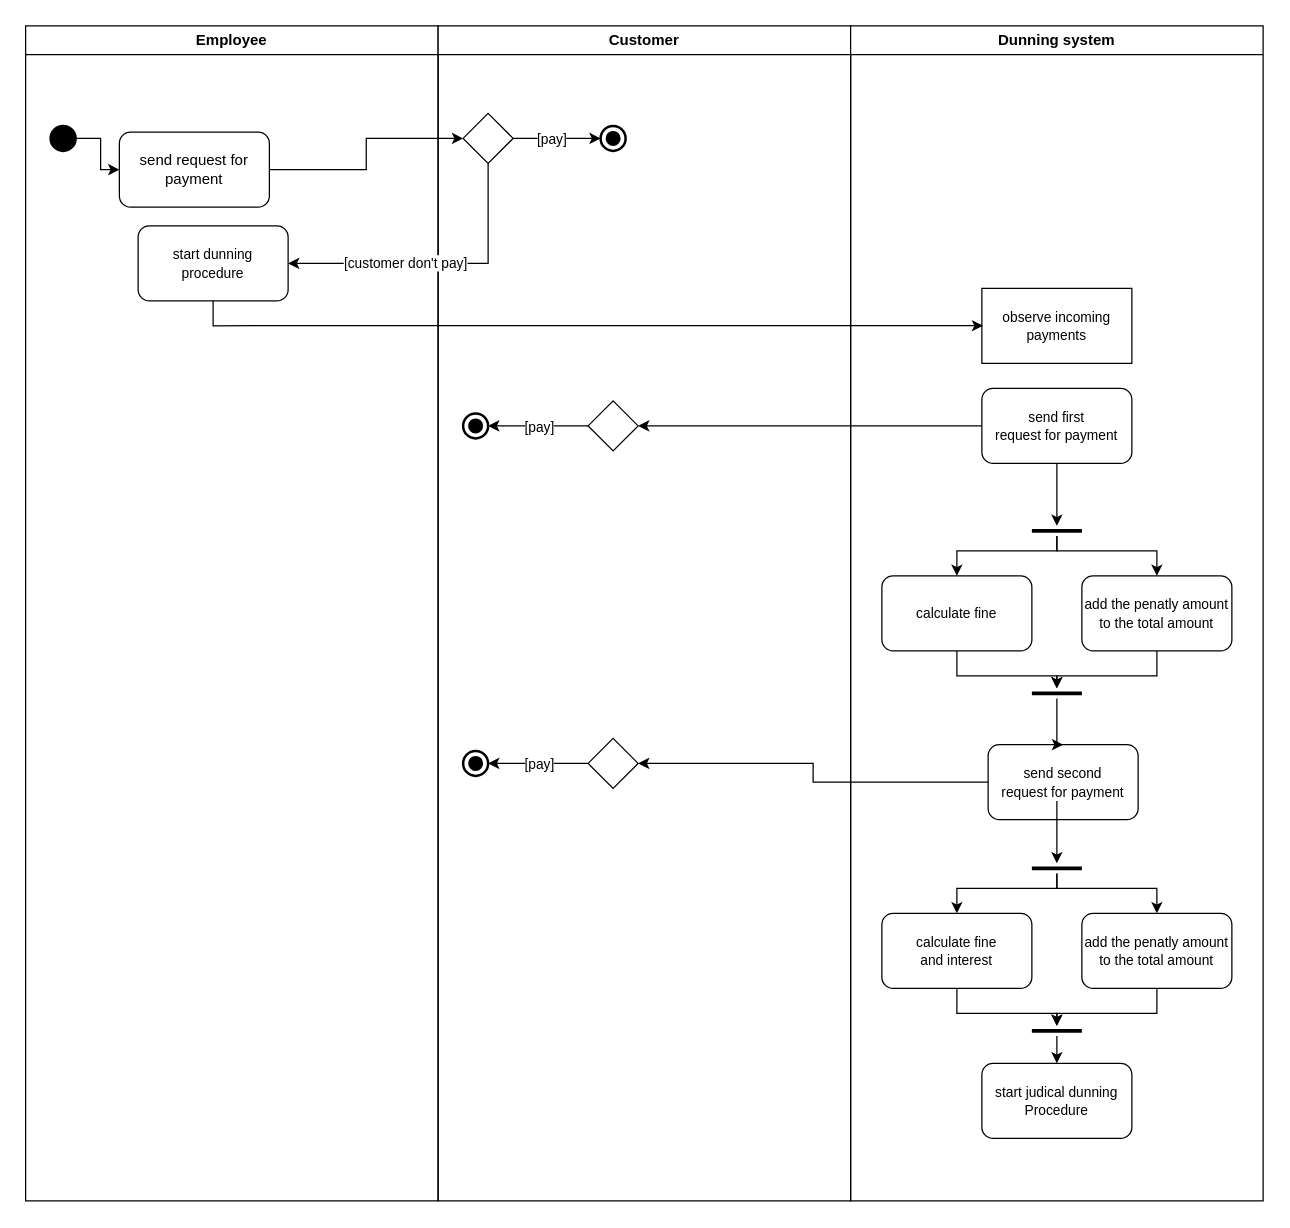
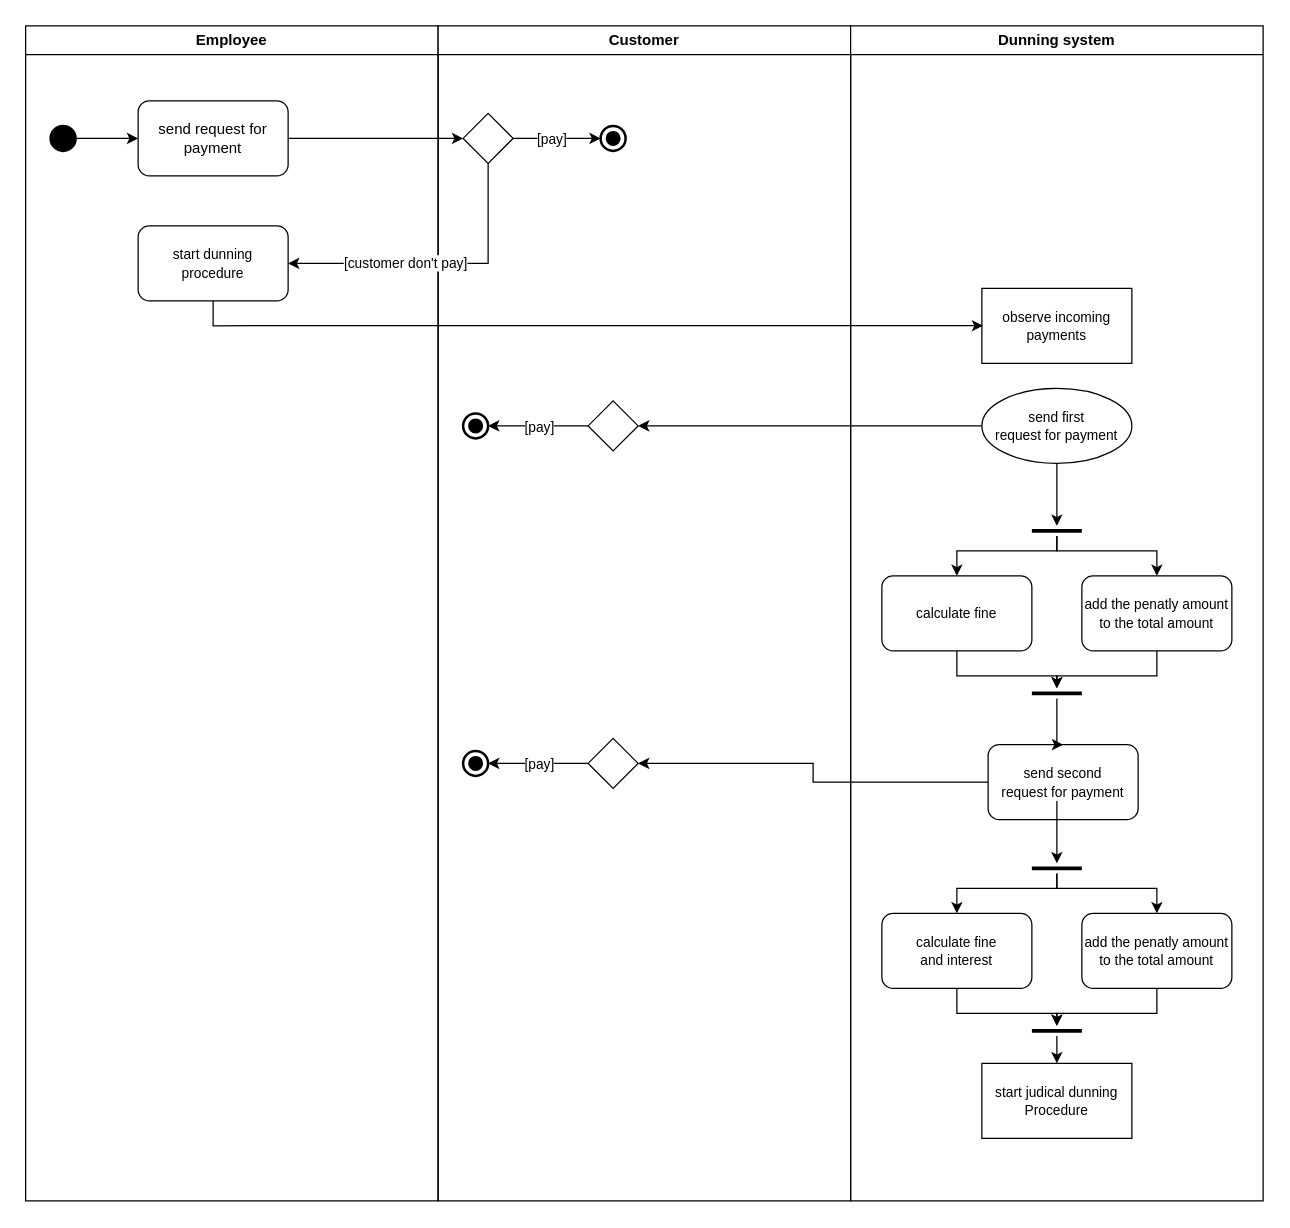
node "send request for payment": moved (194, 169) -> (213, 138)
node "send first request for payment": shape rounded rectangle -> ellipse
node "start judical dunning Procedure": shape rounded rectangle -> rectangle
